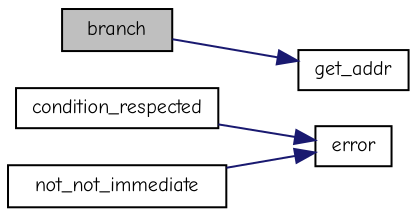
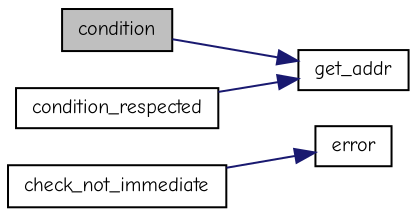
node "branch": label "branch" -> "condition"
edge "condition_respected" -> "error": now "condition_respected" -> "get_addr"
node "not_not_immediate": label "not_not_immediate" -> "check_not_immediate"
